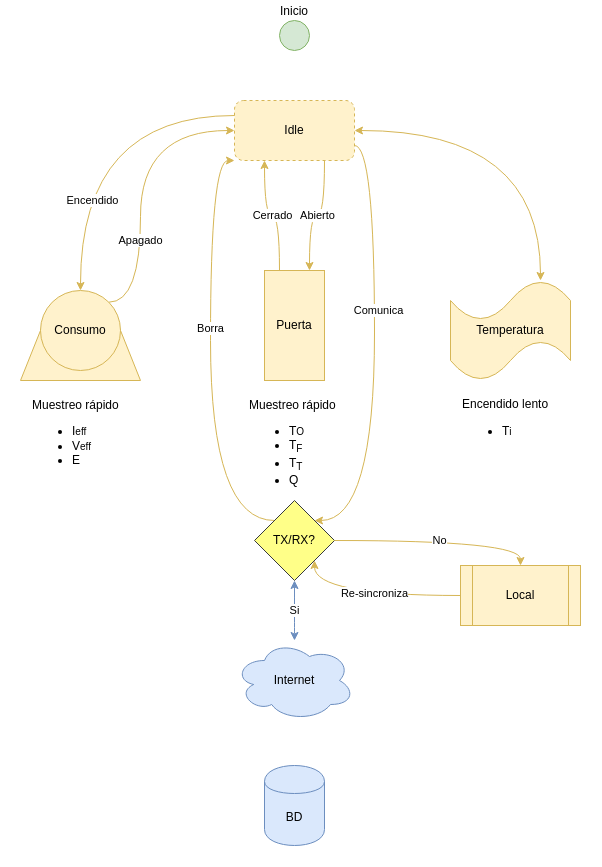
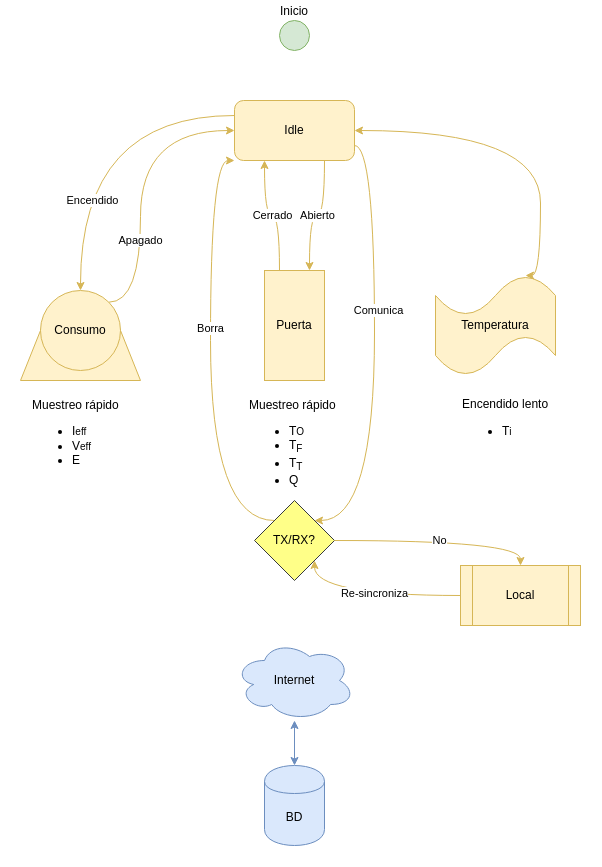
node "Idle": style dashed -> solid
node "Temperatura": moved (511, 331) -> (496, 326)
edge "TX/RX?" -- "Internet": removed, label "Si"
edge "Internet" -- "BD": added
